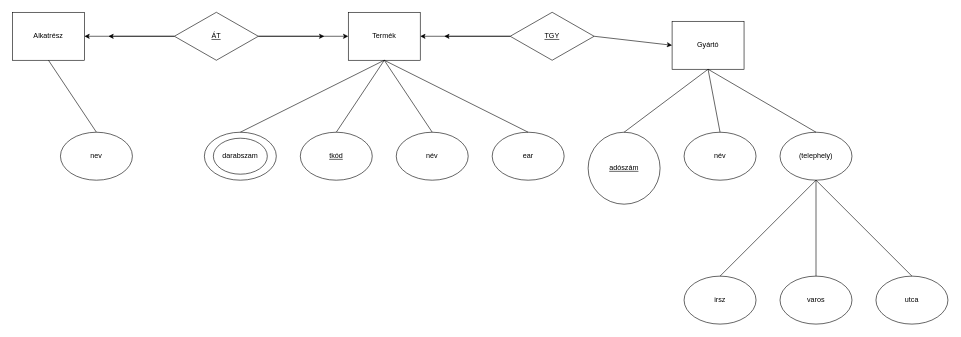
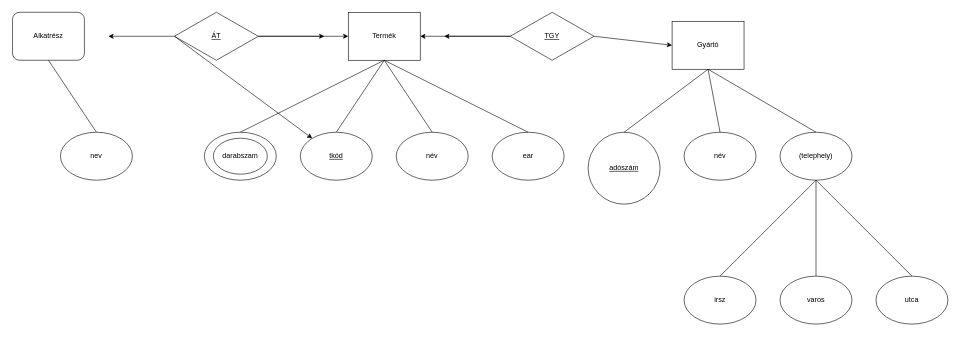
node "Alkatrész": shape rectangle -> rounded rectangle
edge "ÁT" -> "Alkatrész": now "ÁT" -> "tkód"
